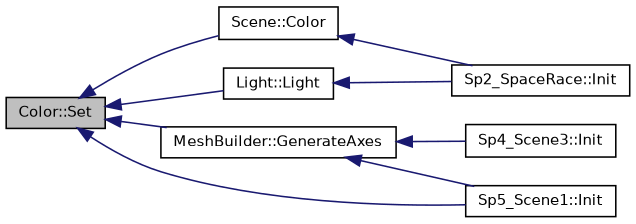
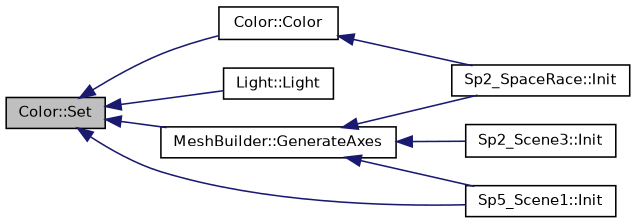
node "Scene::Color": label "Scene::Color" -> "Color::Color"
edge "Sp2_SpaceRace::Init" -> "Light::Light": now "Sp2_SpaceRace::Init" -> "MeshBuilder::GenerateAxes"
node "Sp4_Scene3::Init": label "Sp4_Scene3::Init" -> "Sp2_Scene3::Init"
